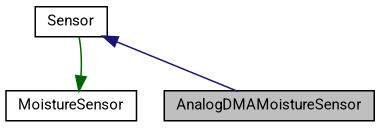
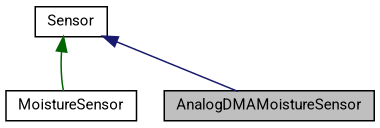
edge "Sensor" -> "MoistureSensor": reversed
